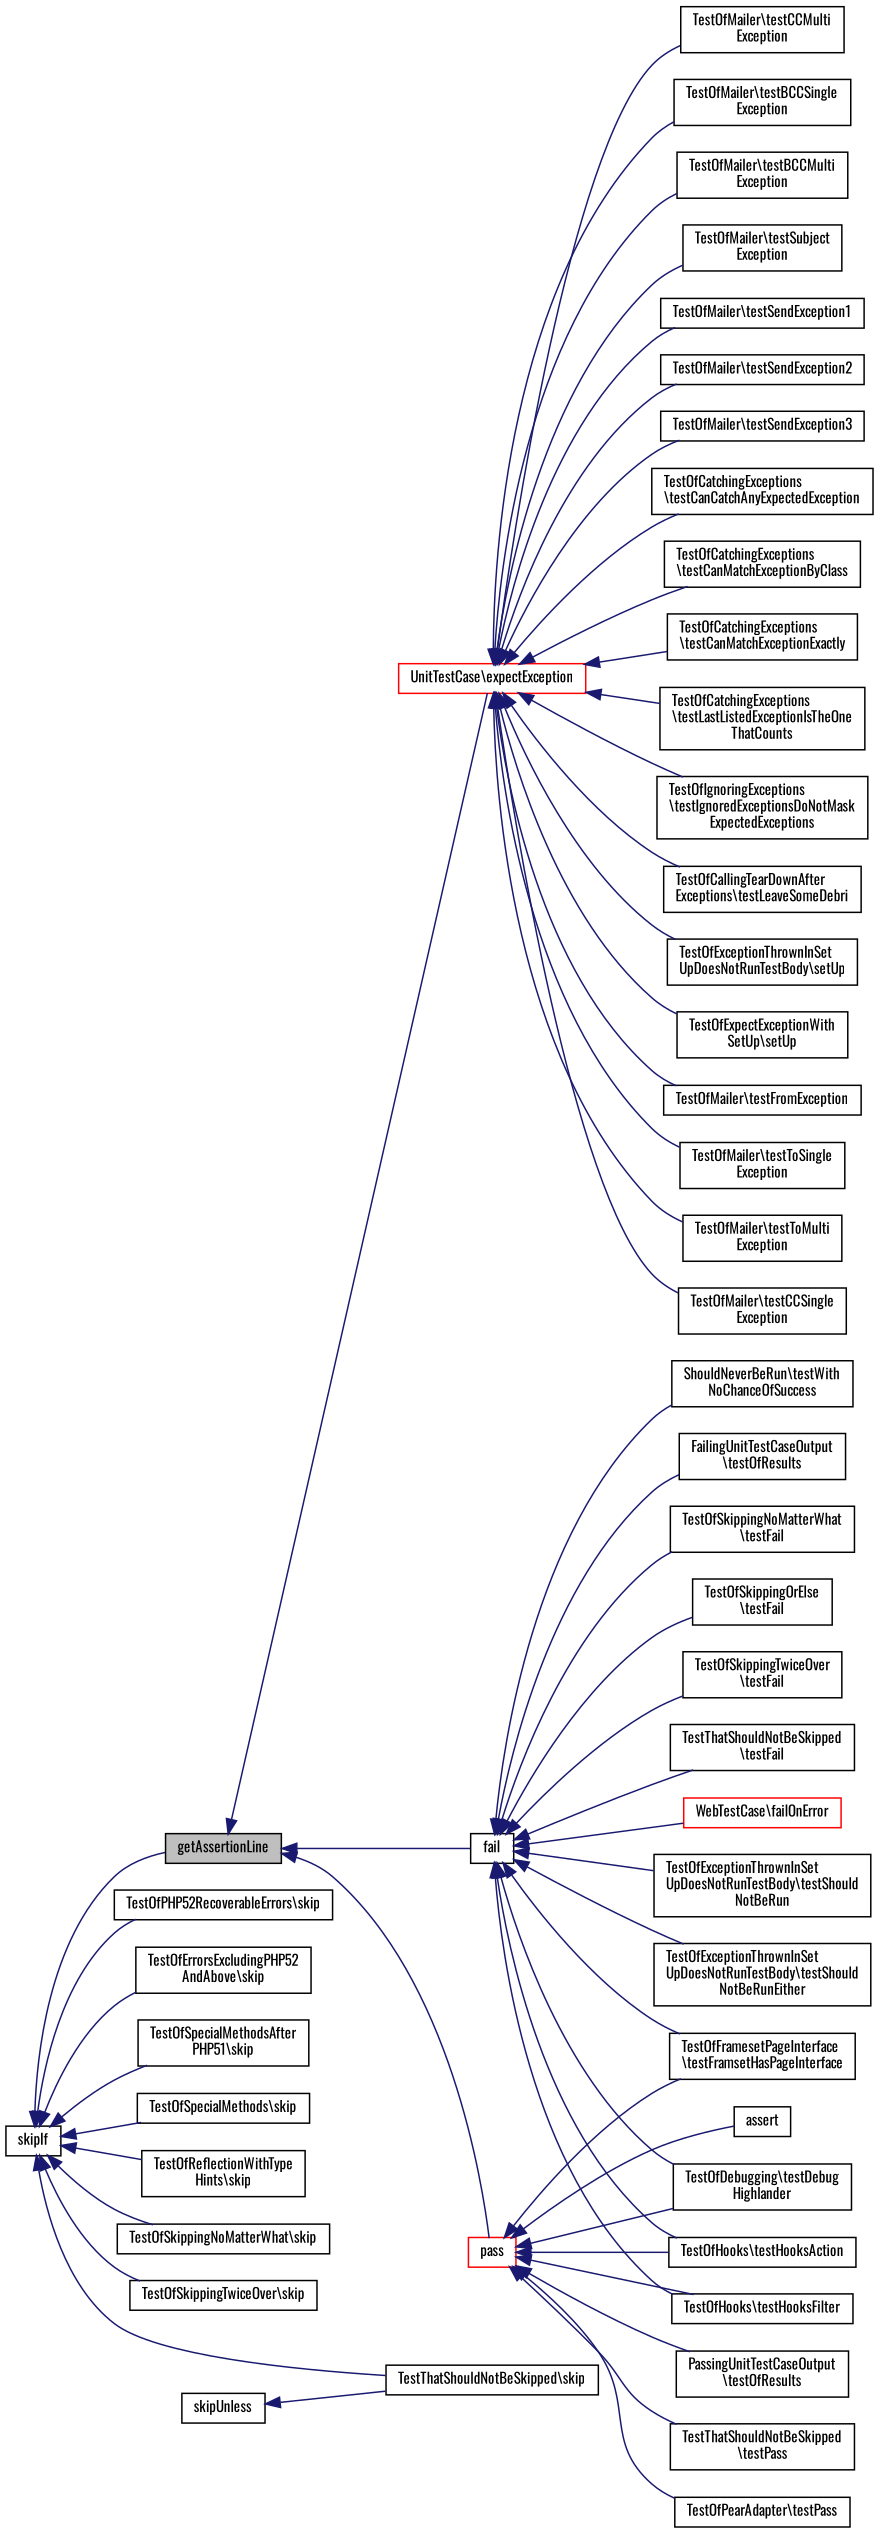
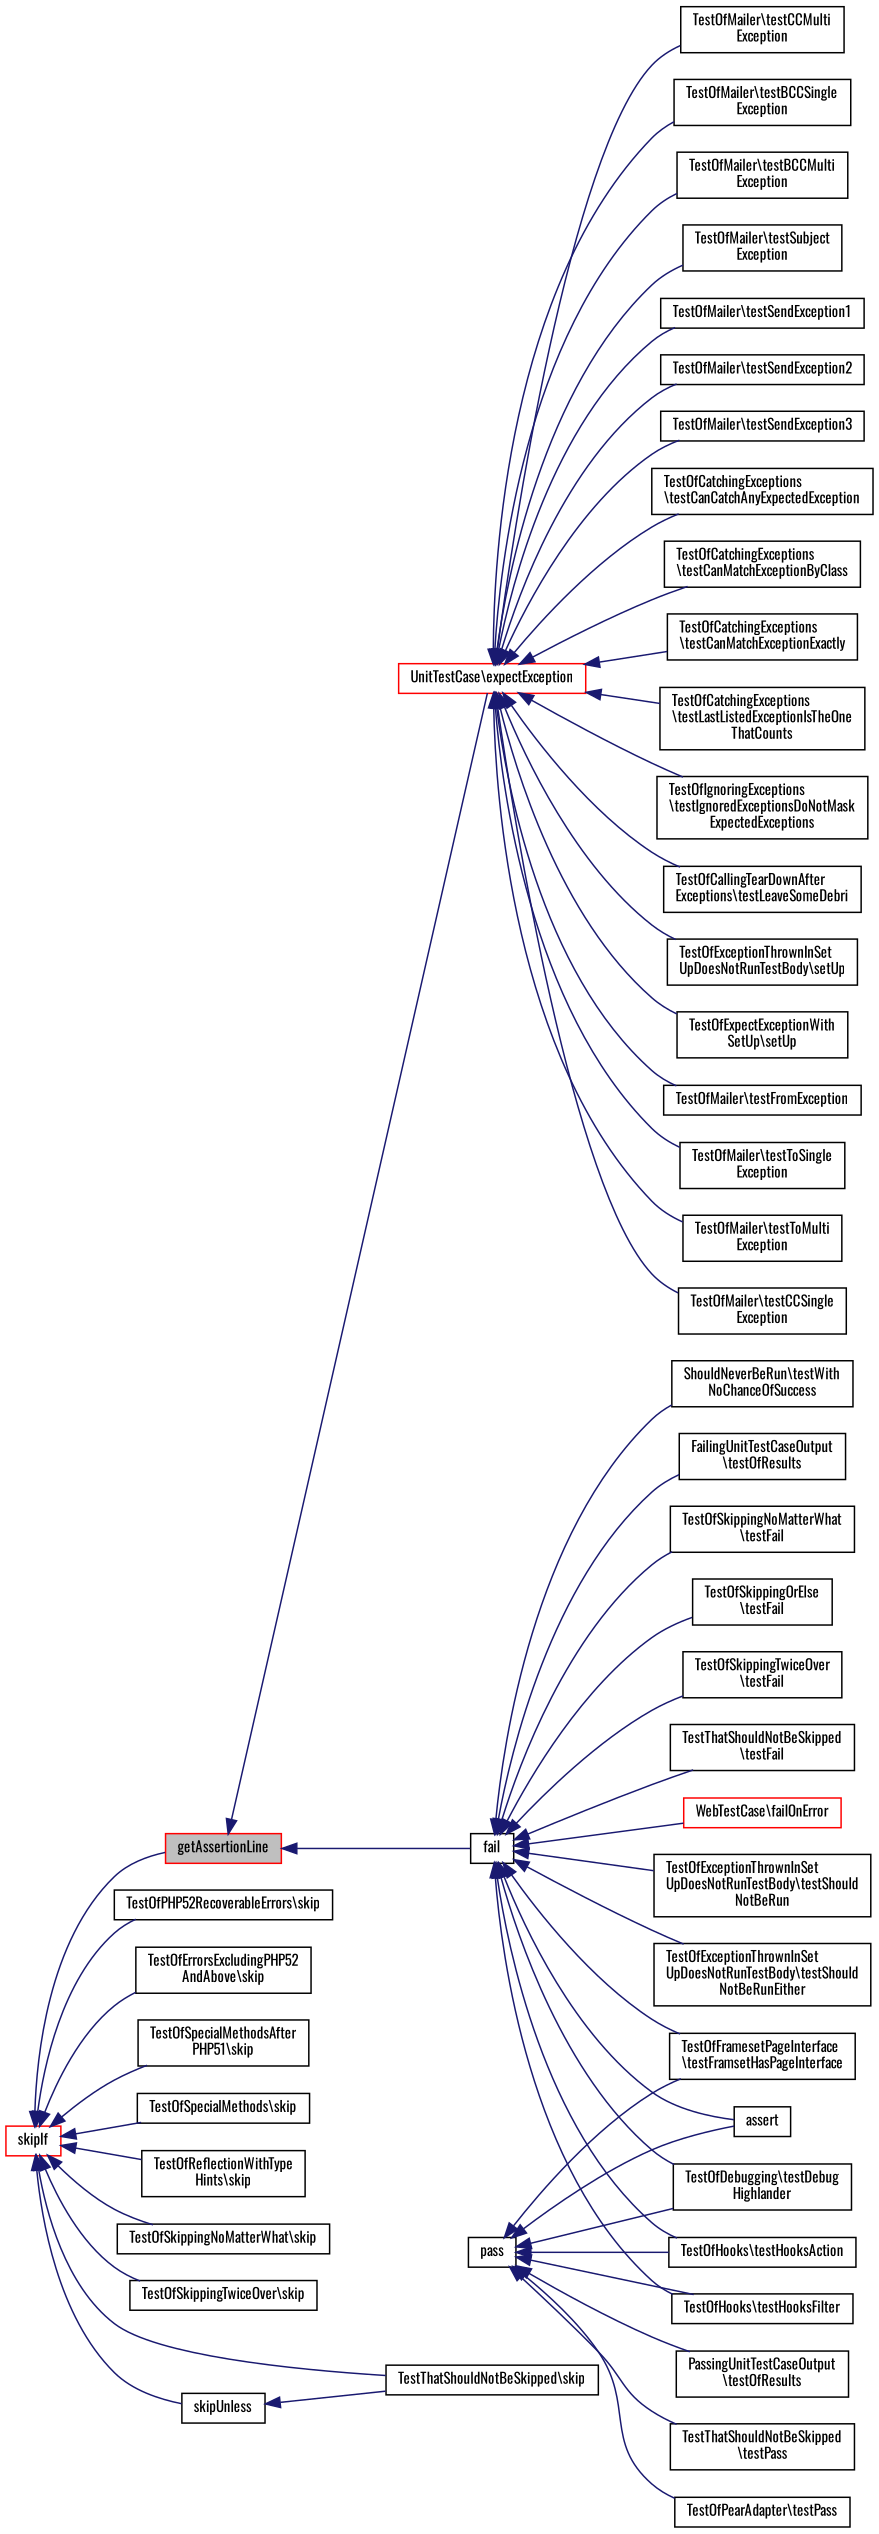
node "getAssertionLine": color black -> red
edge "pass" -> "getAssertionLine": removed
edge "assert" -> "fail": added
node "skipIf": color black -> red
node "pass": color red -> black
edge "skipUnless" -> "skipIf": added
